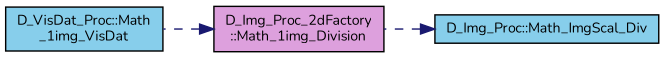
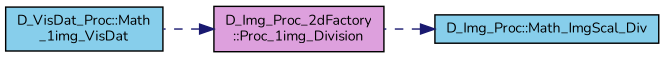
node "D_Img_Proc_2dFactory ::Math_1img_Division": label "D_Img_Proc_2dFactory ::Math_1img_Division" -> "D_Img_Proc_2dFactory ::Proc_1img_Division"
